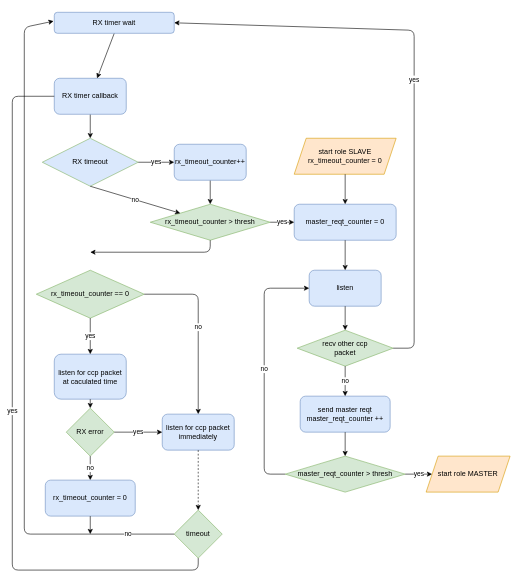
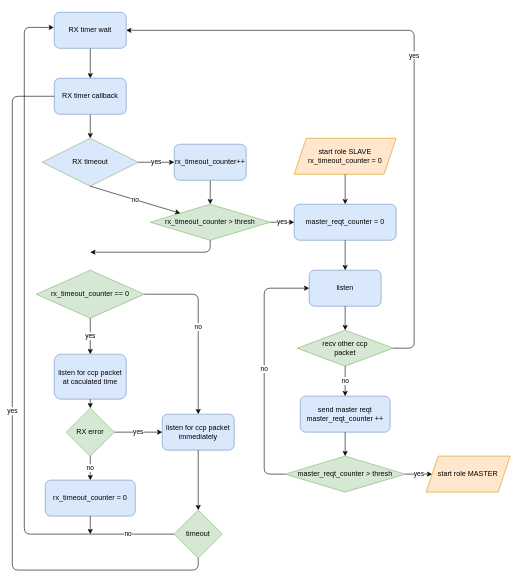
node "RX timer wait": size 120x21 -> 72x36
edge "listen for ccp packet immediately" -> "timeout": style dashed -> solid
